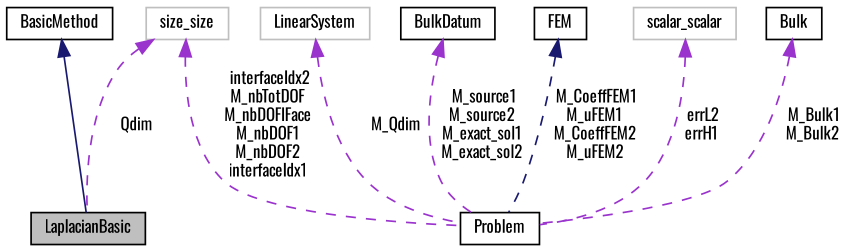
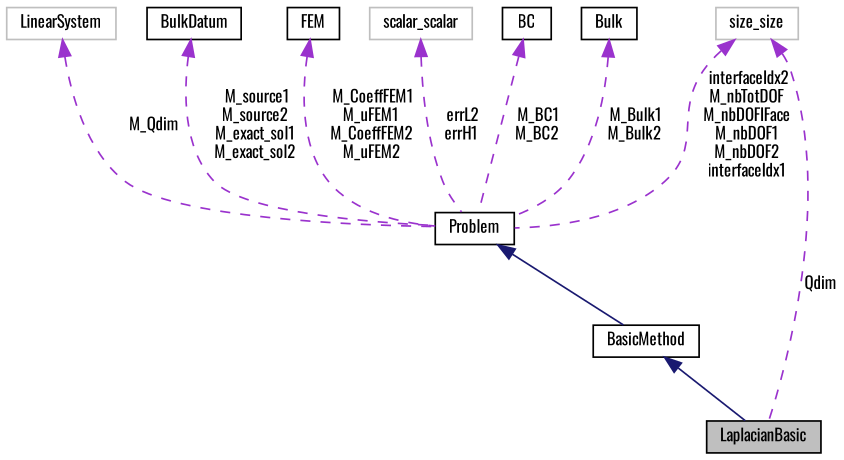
node "BC": added
edge "Problem" -> "FEM": color midnightblue -> darkorchid3
edge "BasicMethod" -> "Problem": added
